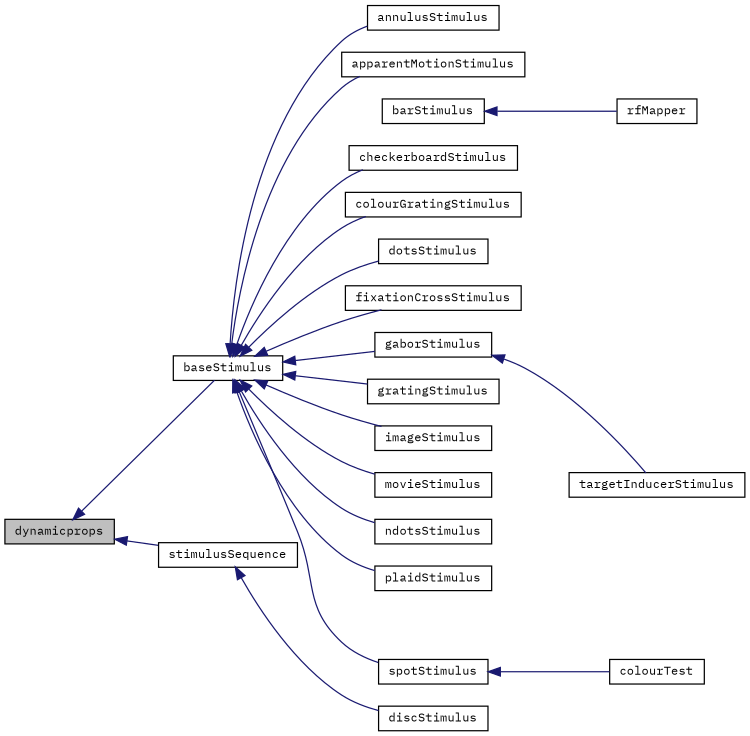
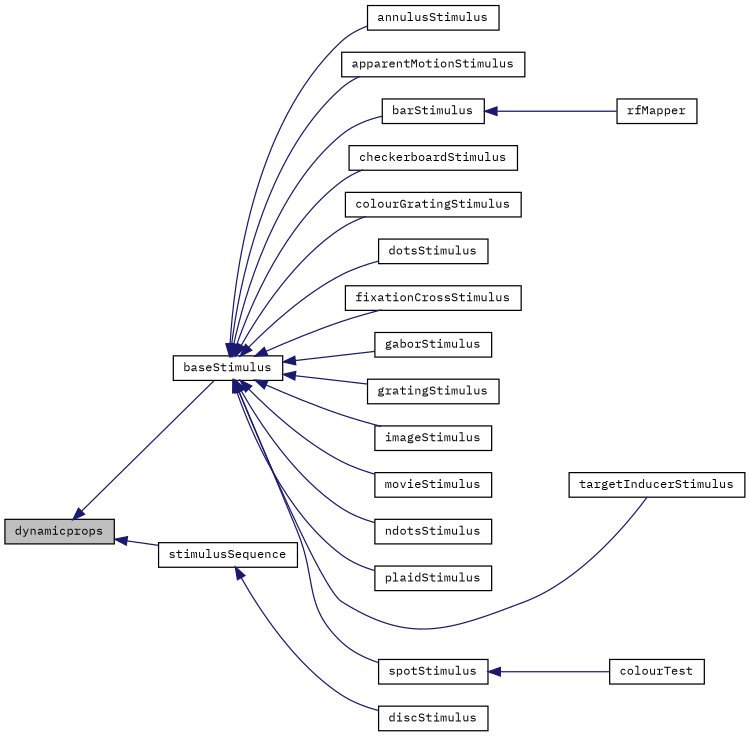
edge "barStimulus" -> "baseStimulus": added
edge "targetInducerStimulus" -> "gaborStimulus": now "targetInducerStimulus" -> "baseStimulus"
